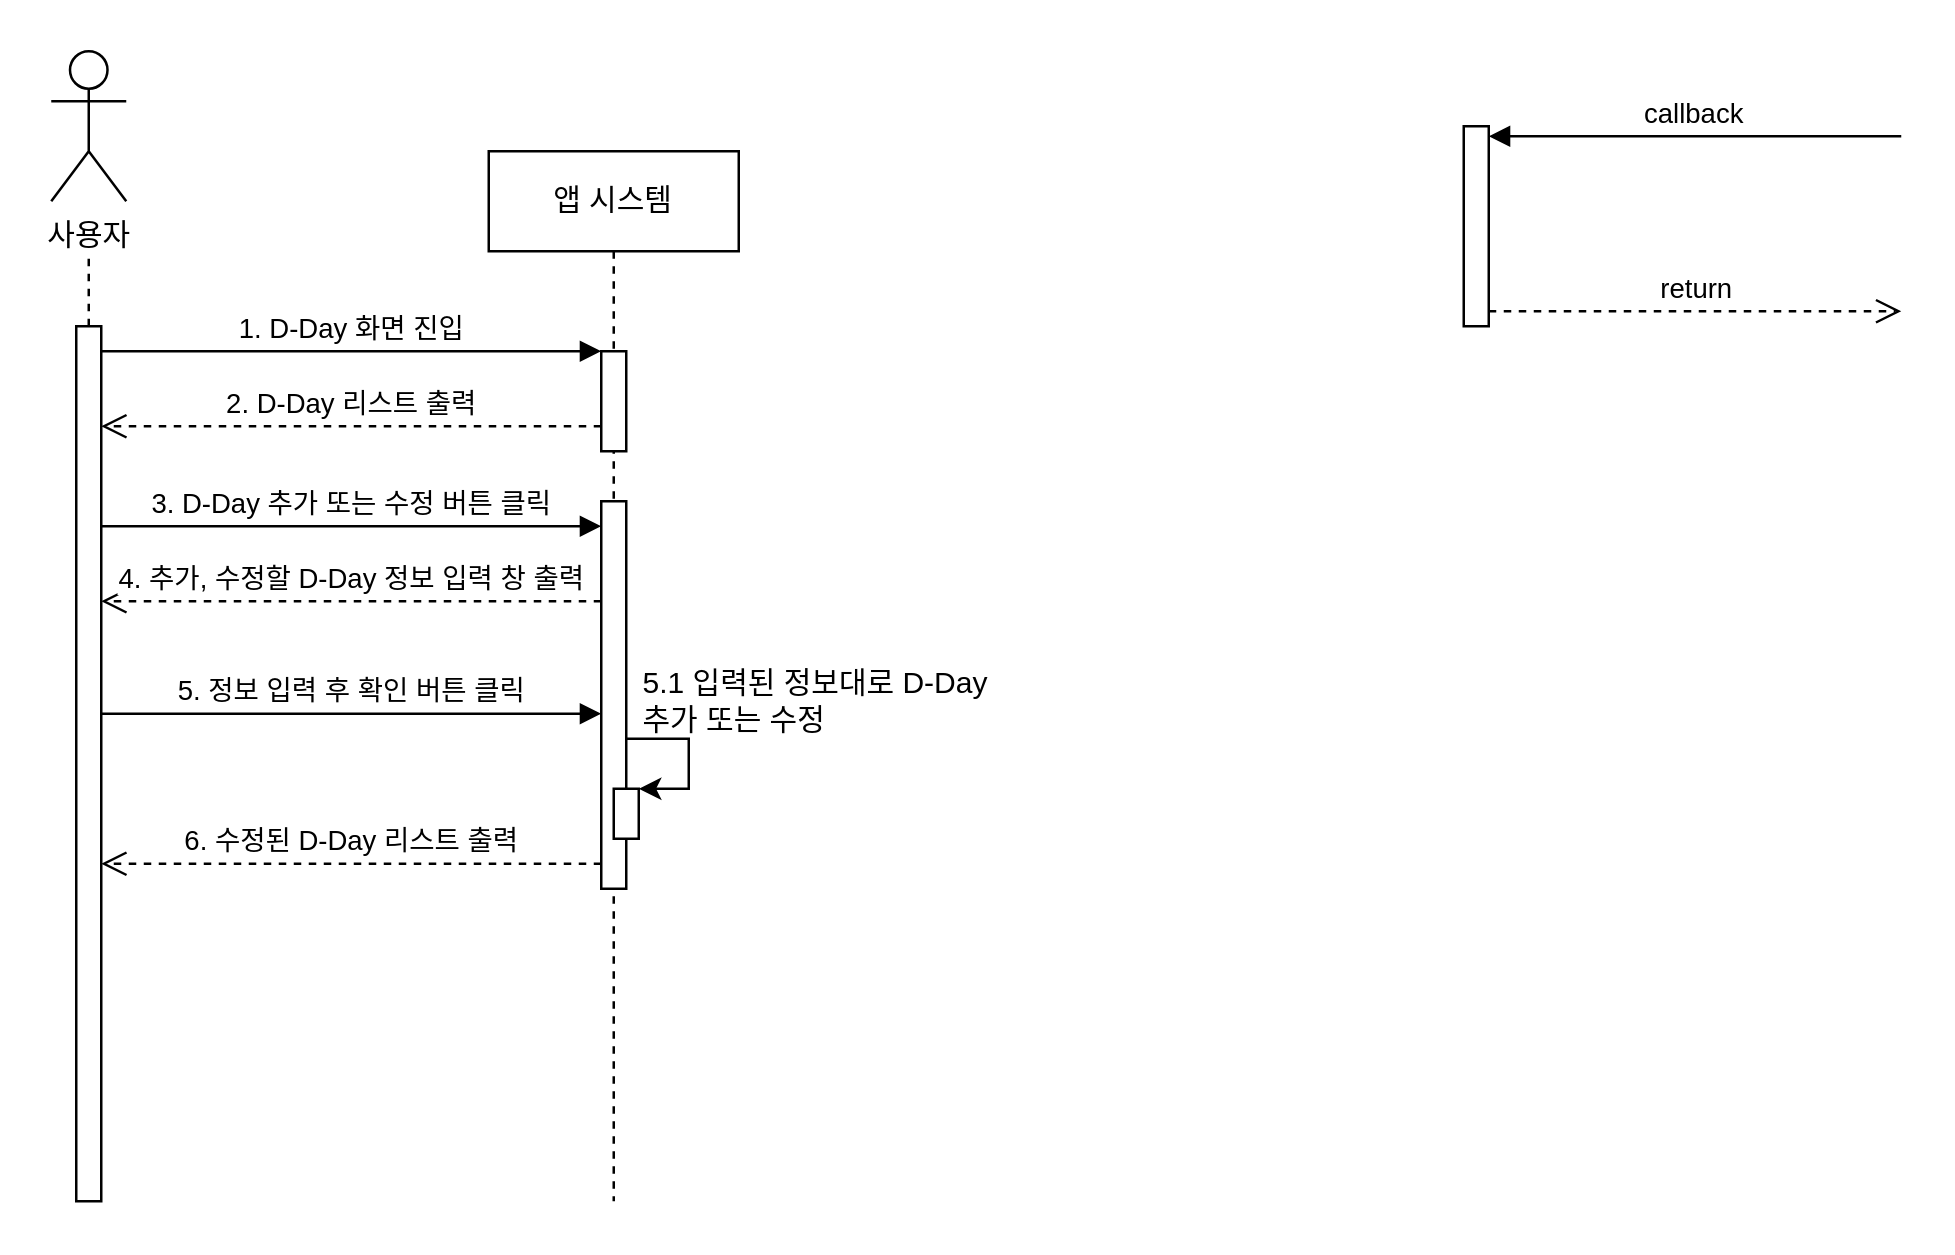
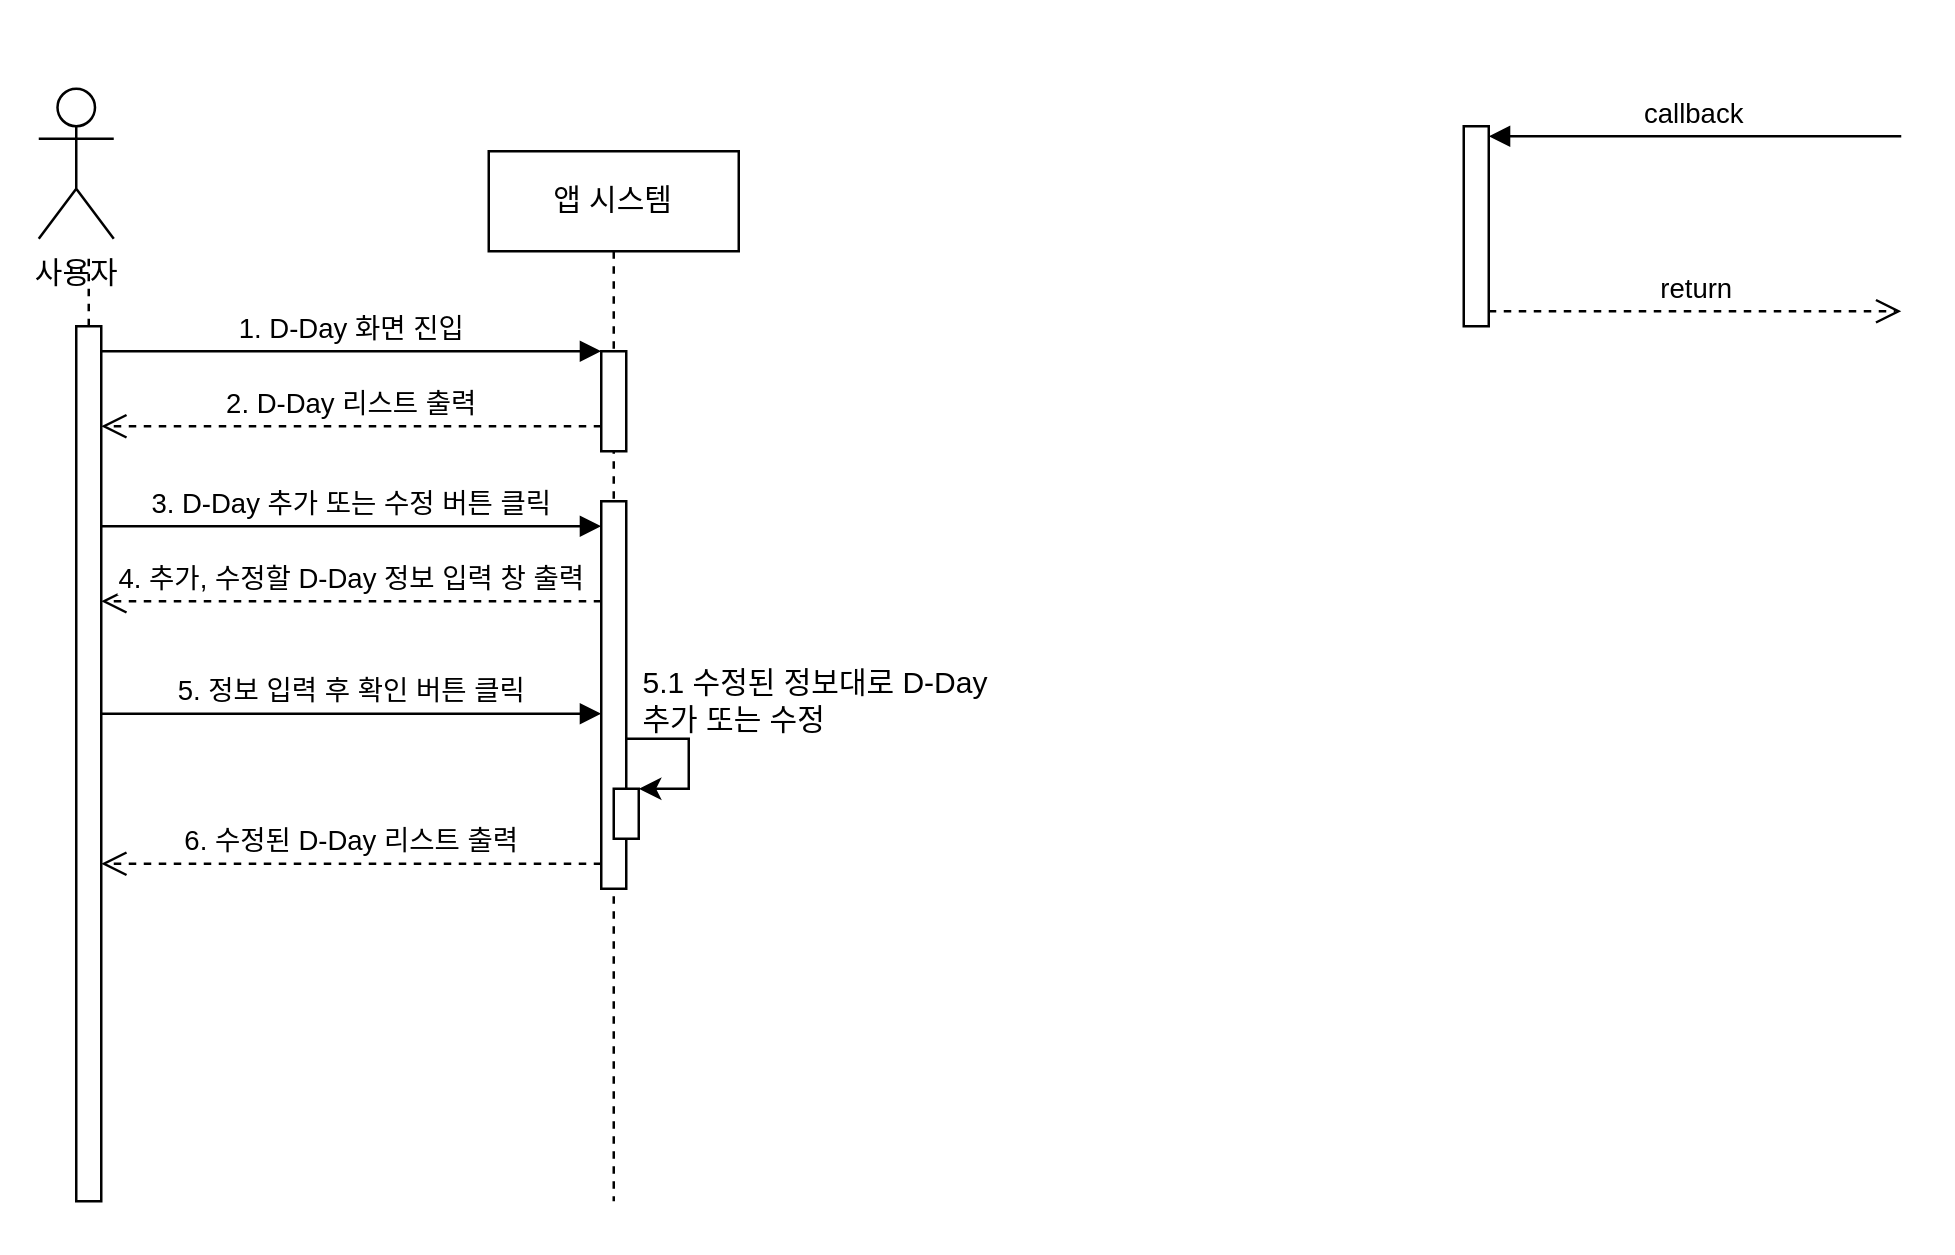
node "사용자": moved (89, 126) -> (76, 164)
node "5.1 입력된 정보대로 D-Day 추가 또는 수정": label "5.1 입력된 정보대로 D-Day 추가 또는 수정" -> "5.1 수정된 정보대로 D-Day 추가 또는 수정"
